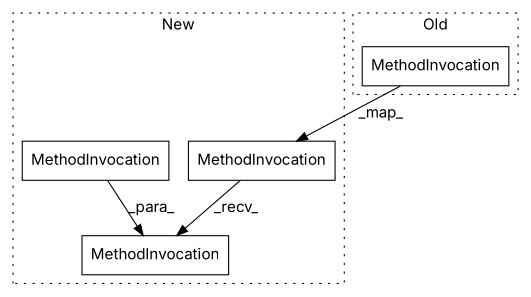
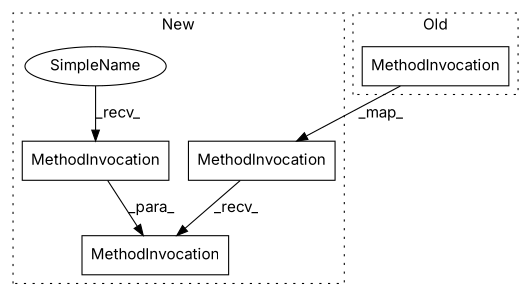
node "SimpleName": added
